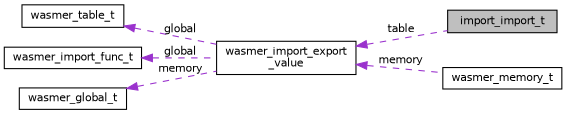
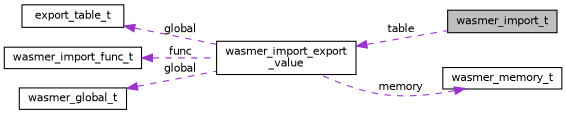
node "wasmer_table_t": label "wasmer_table_t" -> "export_table_t"
node "import_import_t": label "import_import_t" -> "wasmer_import_t"
edge "wasmer_import_export _value" -> "wasmer_import_func_t": label " global" -> " func"
edge "wasmer_import_export _value" -> "wasmer_global_t": label " memory" -> " global"
edge "wasmer_memory_t" -> "wasmer_import_export _value": reversed
